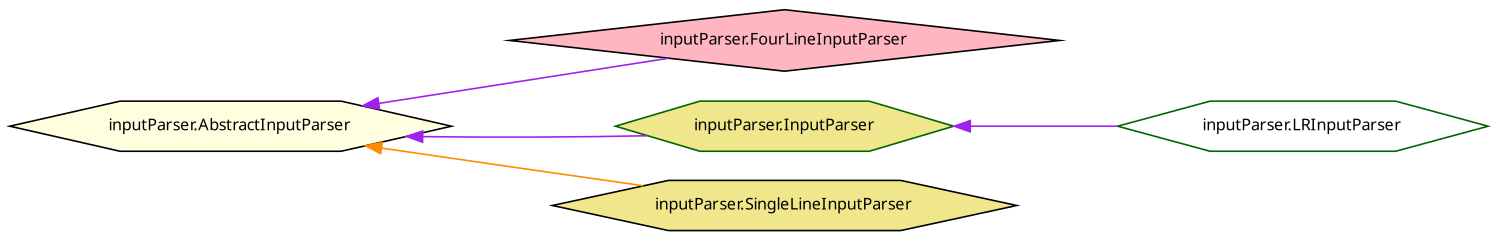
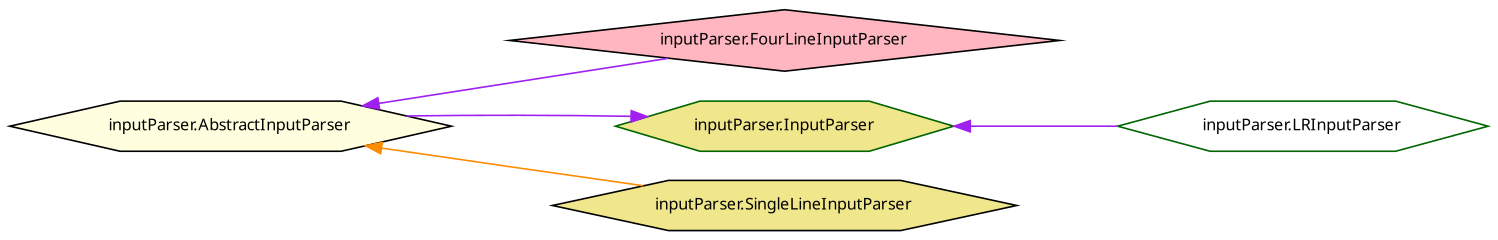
edge "inputParser.InputParser" -> "inputParser.AbstractInputParser": reversed
